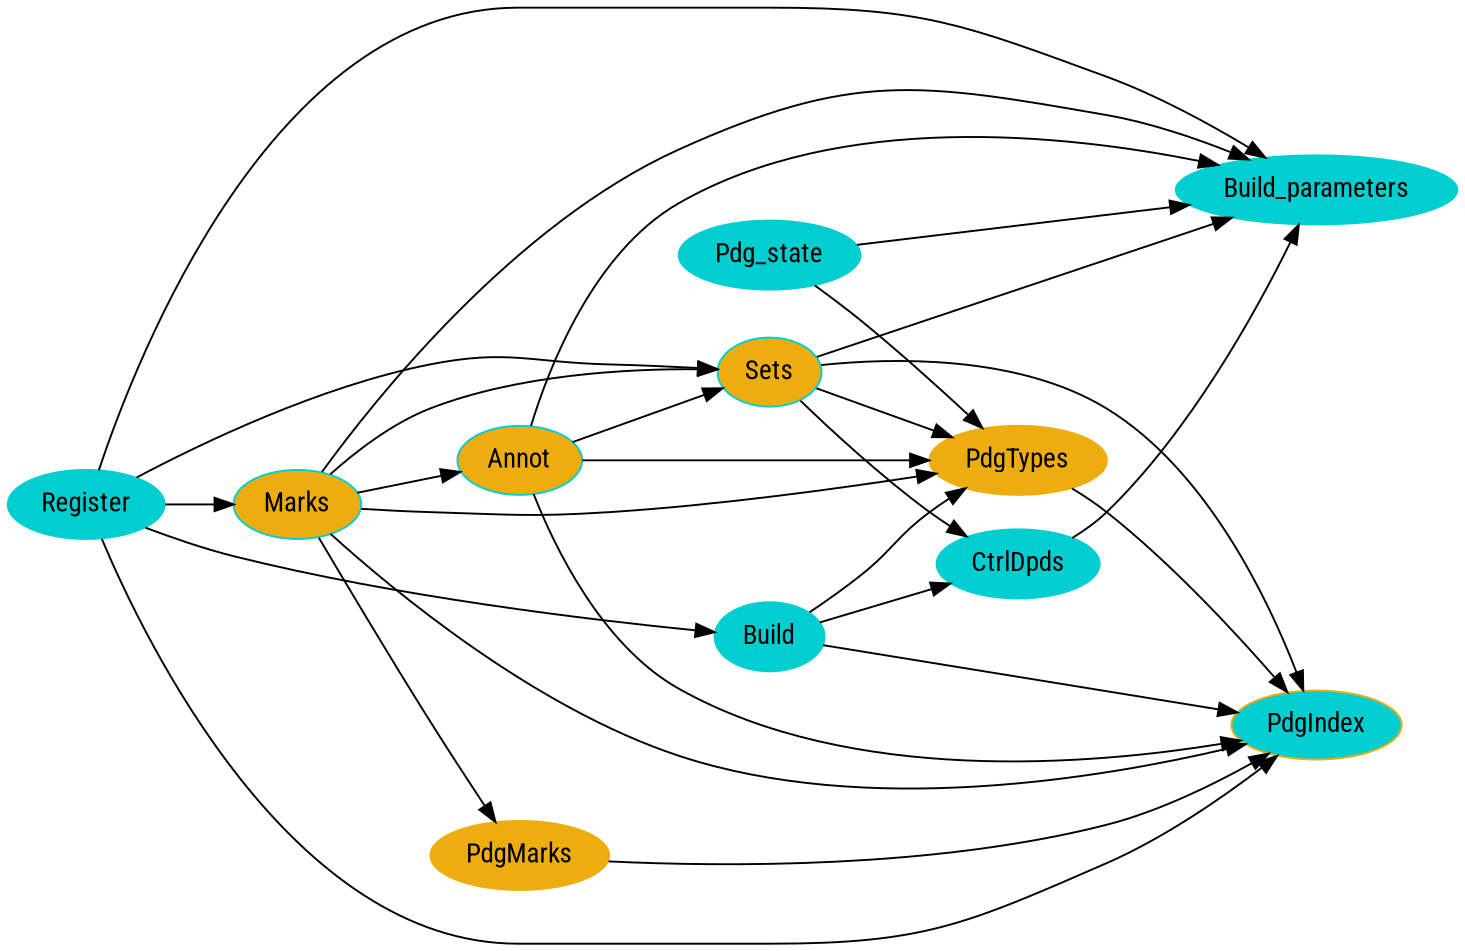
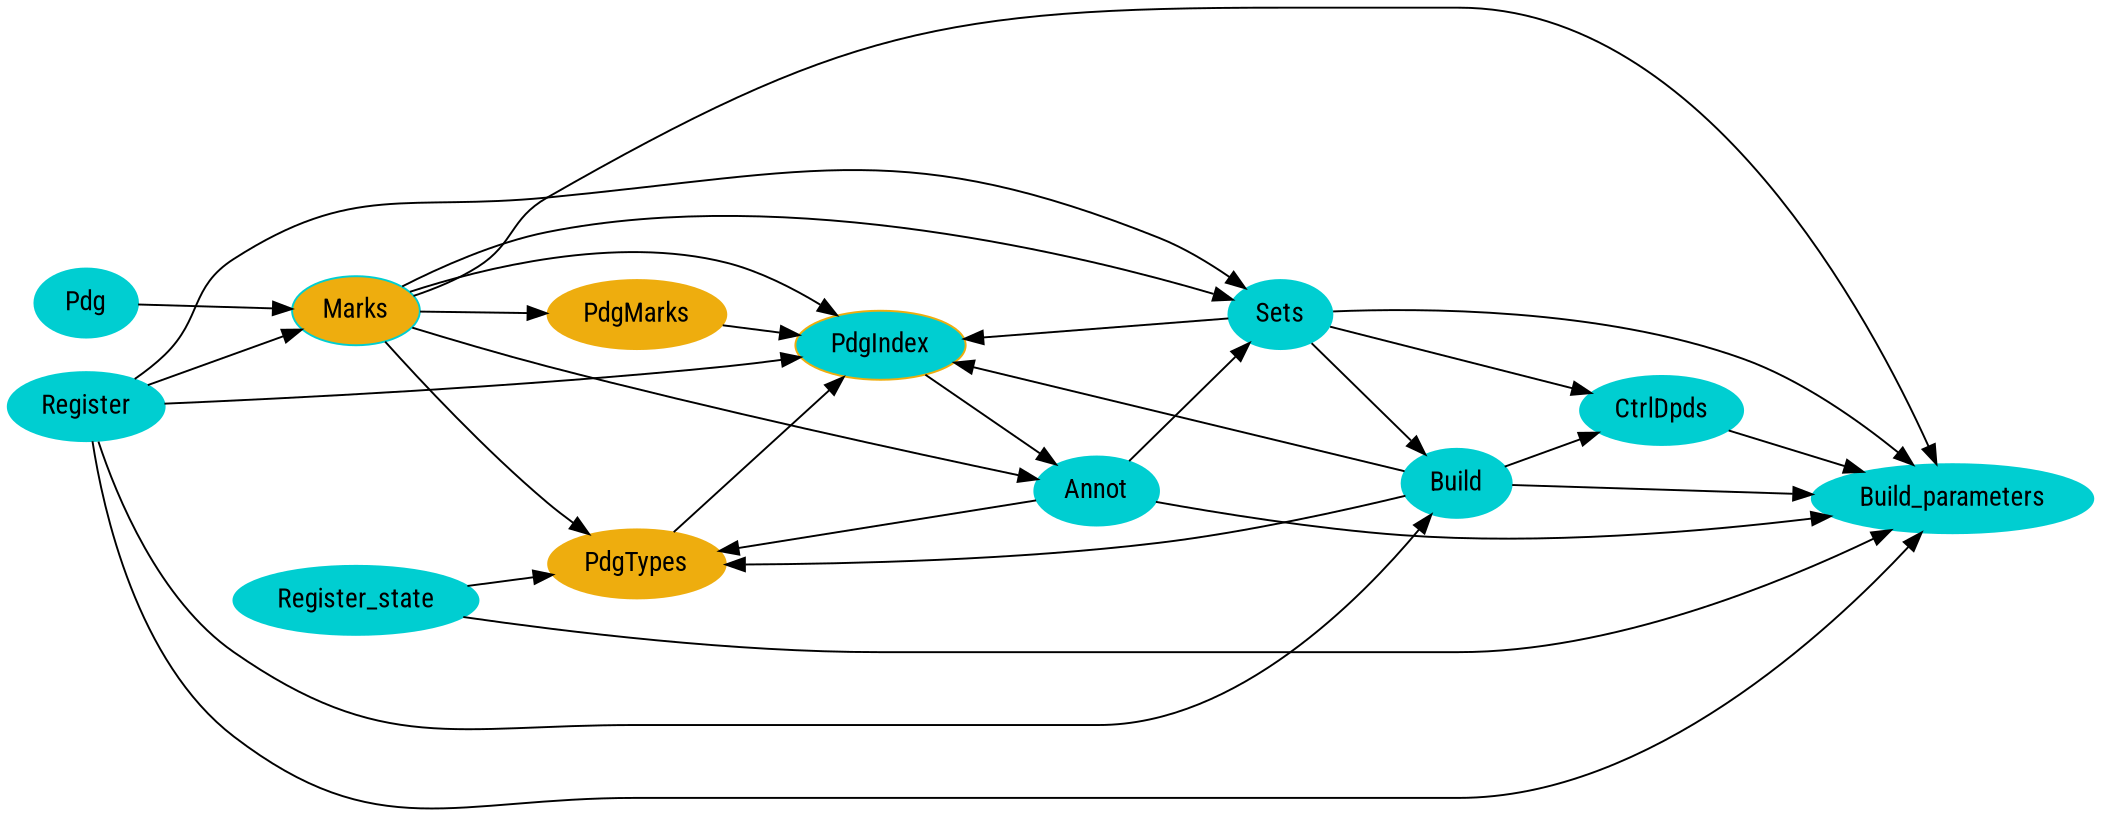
node "Pdg_state": label "Pdg_state" -> "Register_state"
node "Pdg": added
node "Sets": fillcolor darkgoldenrod2 -> darkturquoise
edge "Sets" -> "PdgTypes": now "Sets" -> "Build"
node "Annot": fillcolor darkgoldenrod2 -> darkturquoise
edge "Build" -> "Build_parameters": added
edge "Annot" -> "PdgIndex": reversed
